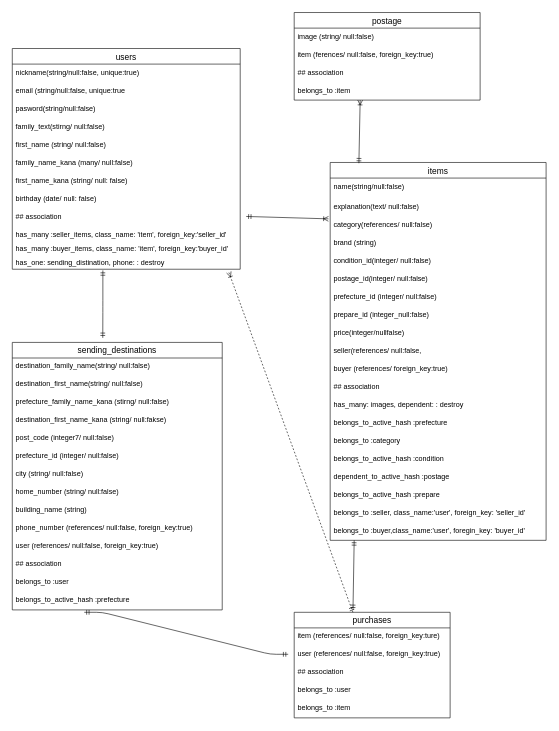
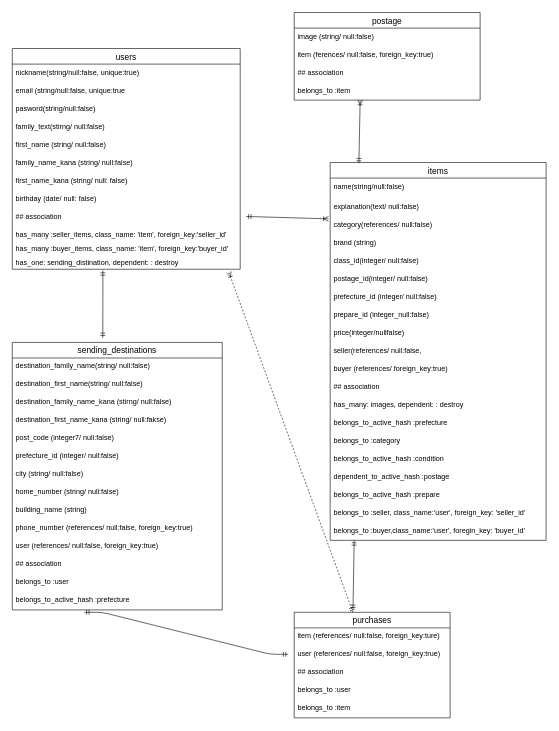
node "family_name_kana (many/ null:false)": label "family_name_kana (many/ null:false)" -> "family_name_kana (string/ null:false)"
node "condition_id(integer/ null:false)": label "condition_id(integer/ null:false)" -> "class_id(integer/ null:false)"
node "has_one: sending_distination, phone: : destroy": label "has_one: sending_distination, phone: : destroy" -> "has_one: sending_distination, dependent: : destroy"
node "prefecture_family_name_kana (stirng/ null:false)": label "prefecture_family_name_kana (stirng/ null:false)" -> "destination_family_name_kana (stirng/ null:false)"
